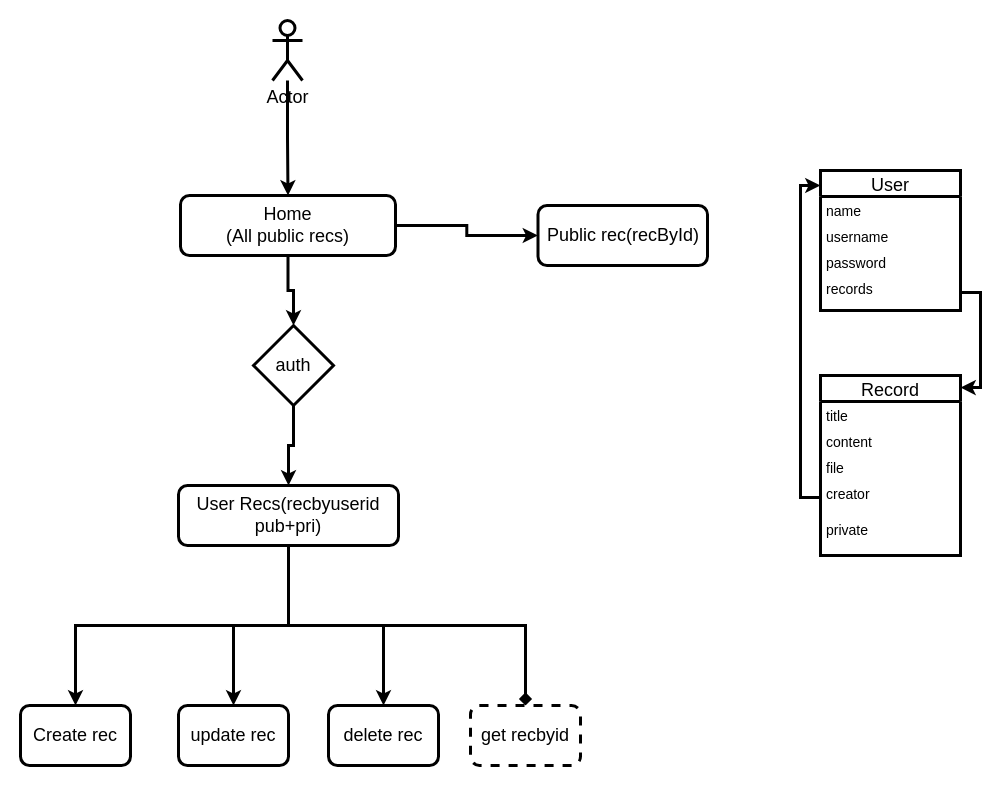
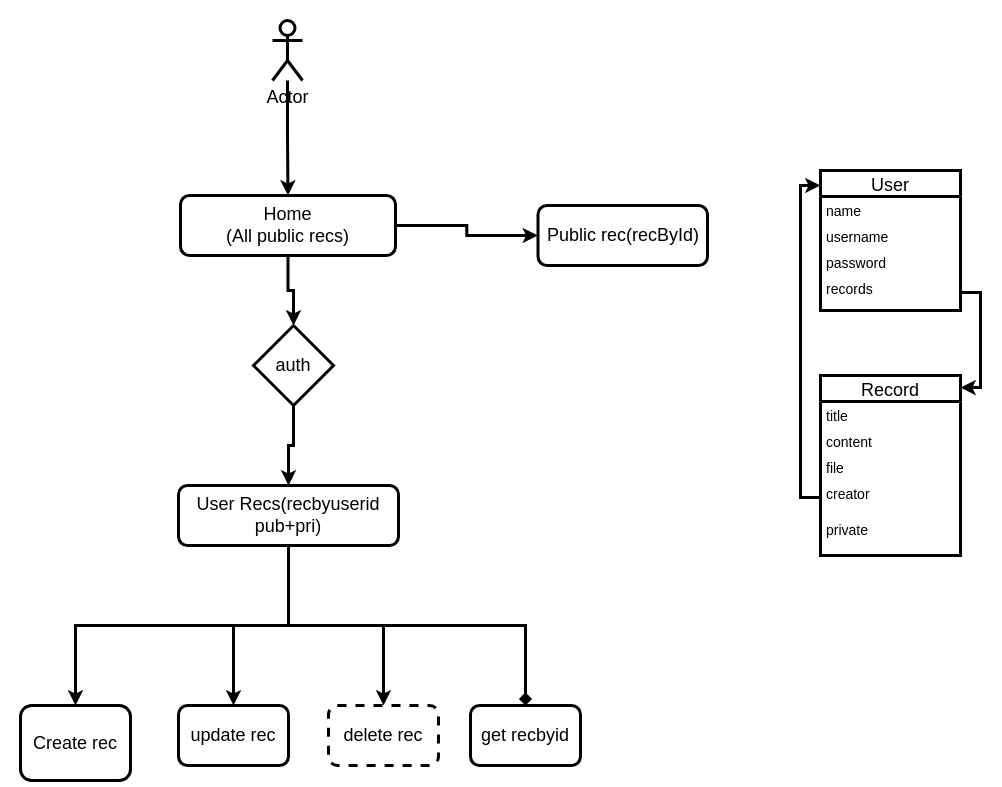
node "Create rec": size 110x60 -> 110x75
node "delete rec": style solid -> dashed
node "get recbyid": style dashed -> solid
